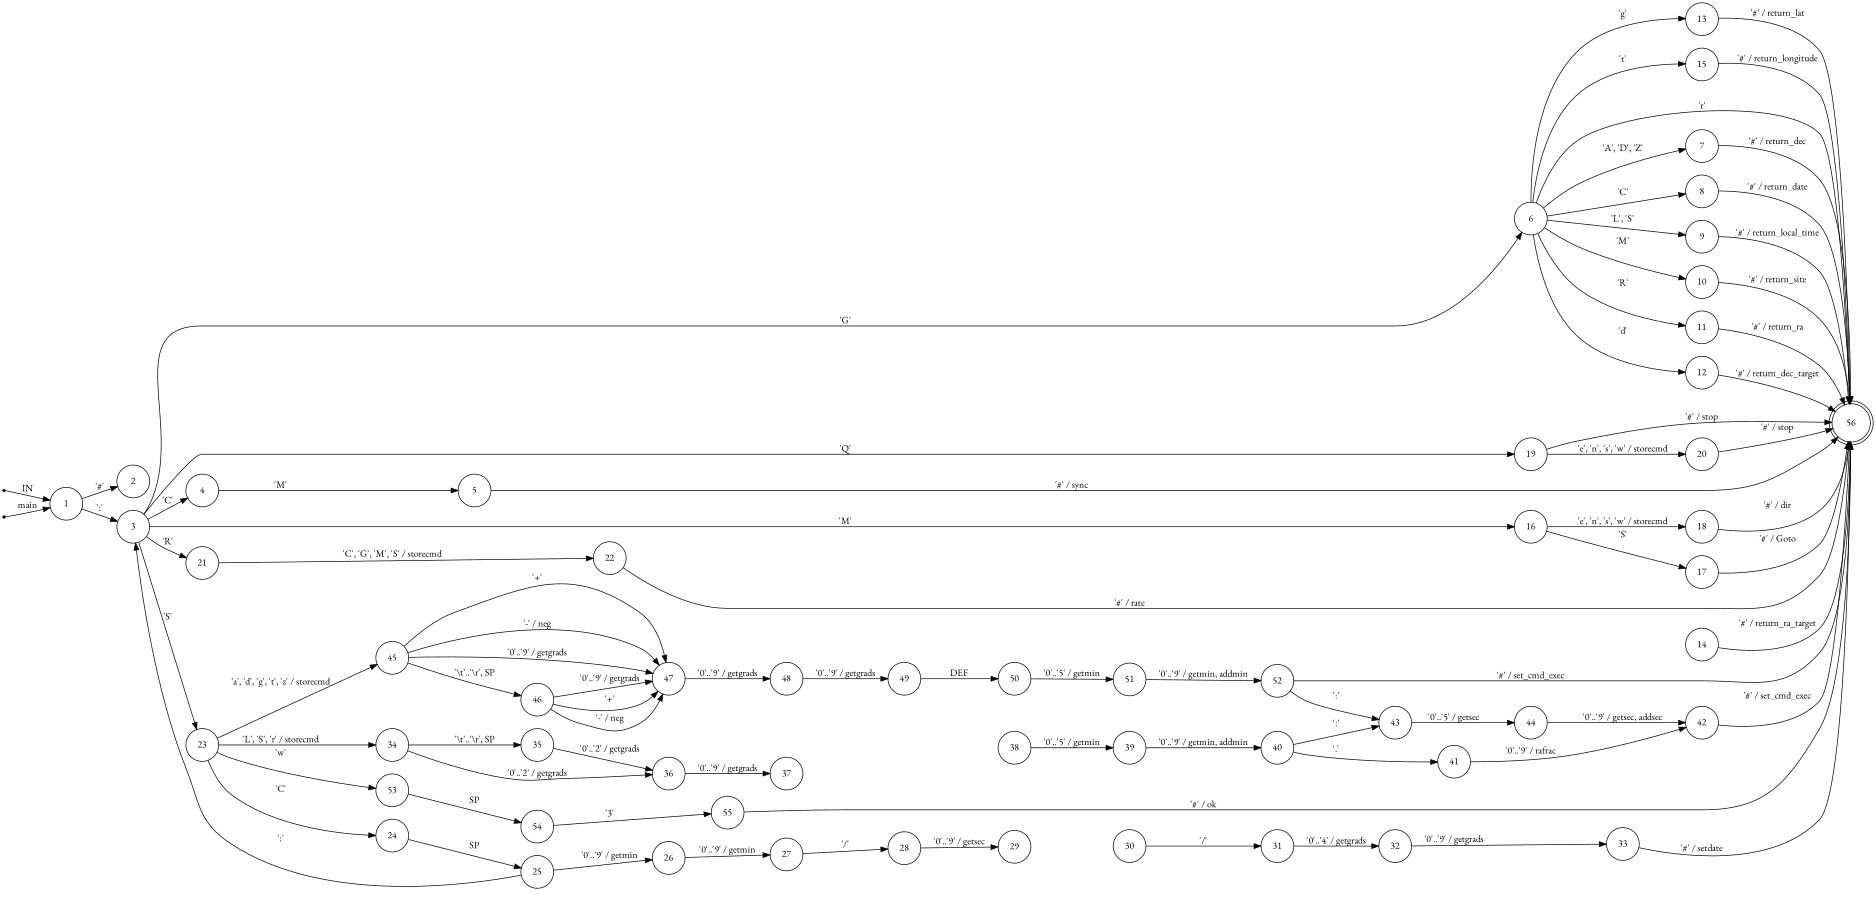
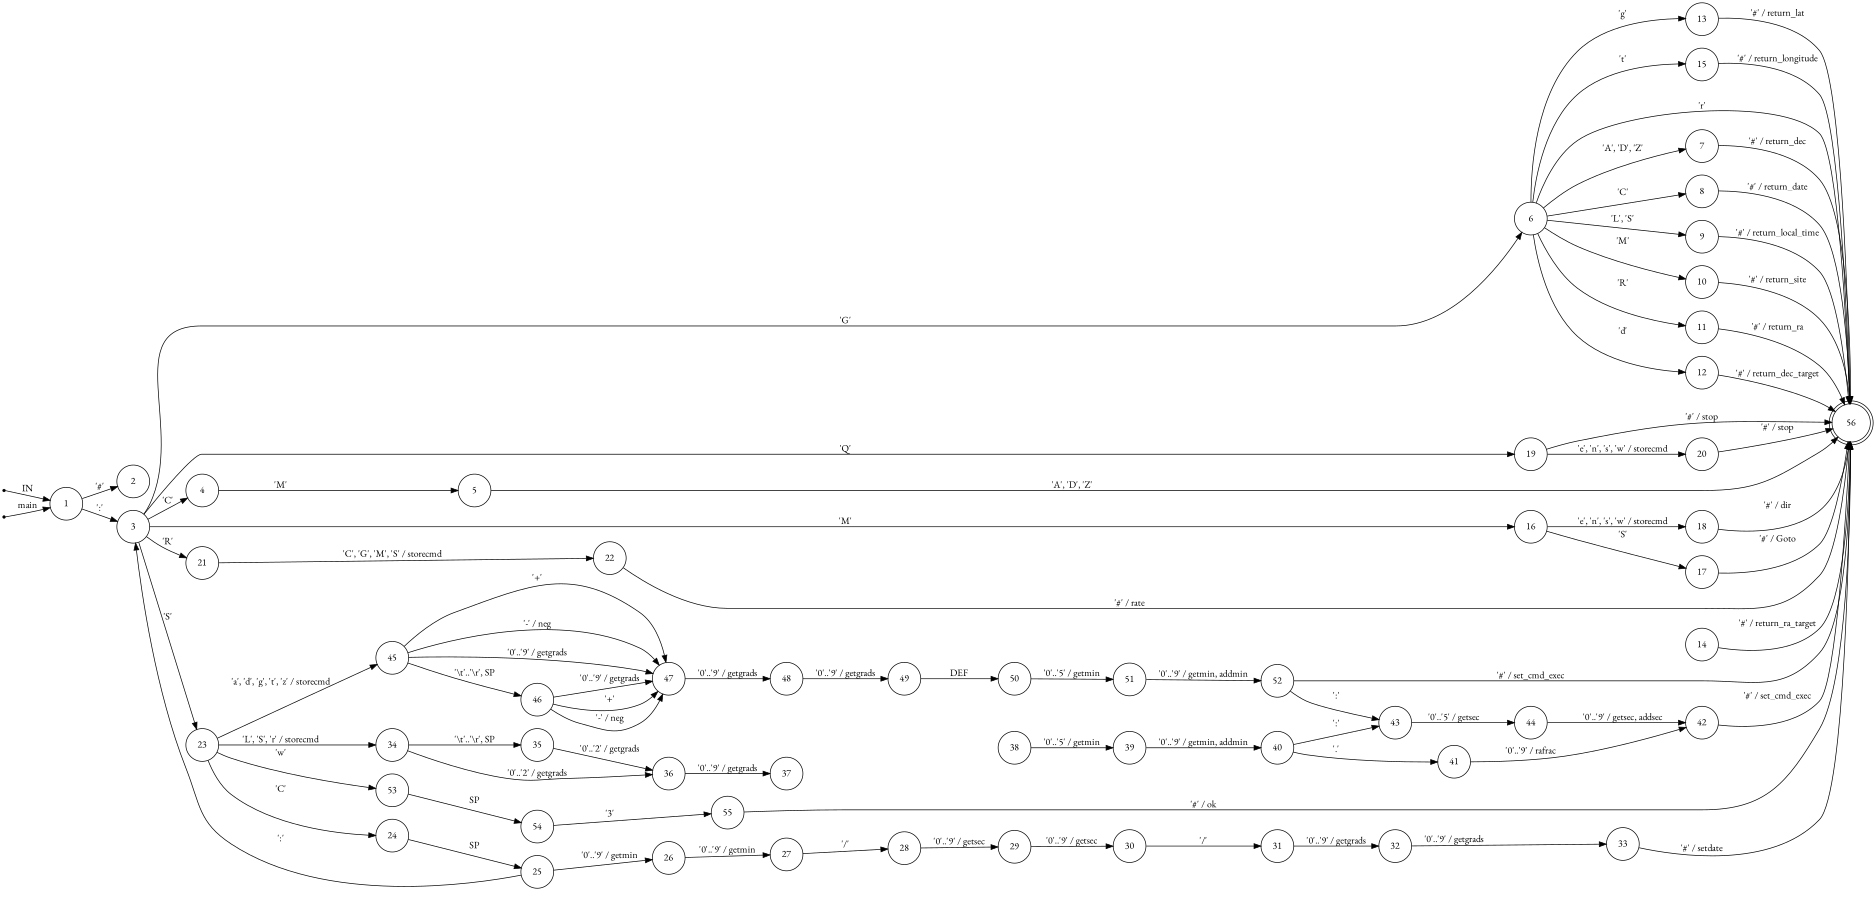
edge "5" -> "56": label "'#' / sync" -> "'A', 'D', 'Z'"
edge "31" -> "32": label "'0'..'4' / getgrads" -> "'0'..'9' / getgrads"
edge "29" -> "30": added, label "'0'..'9' / getsec"
